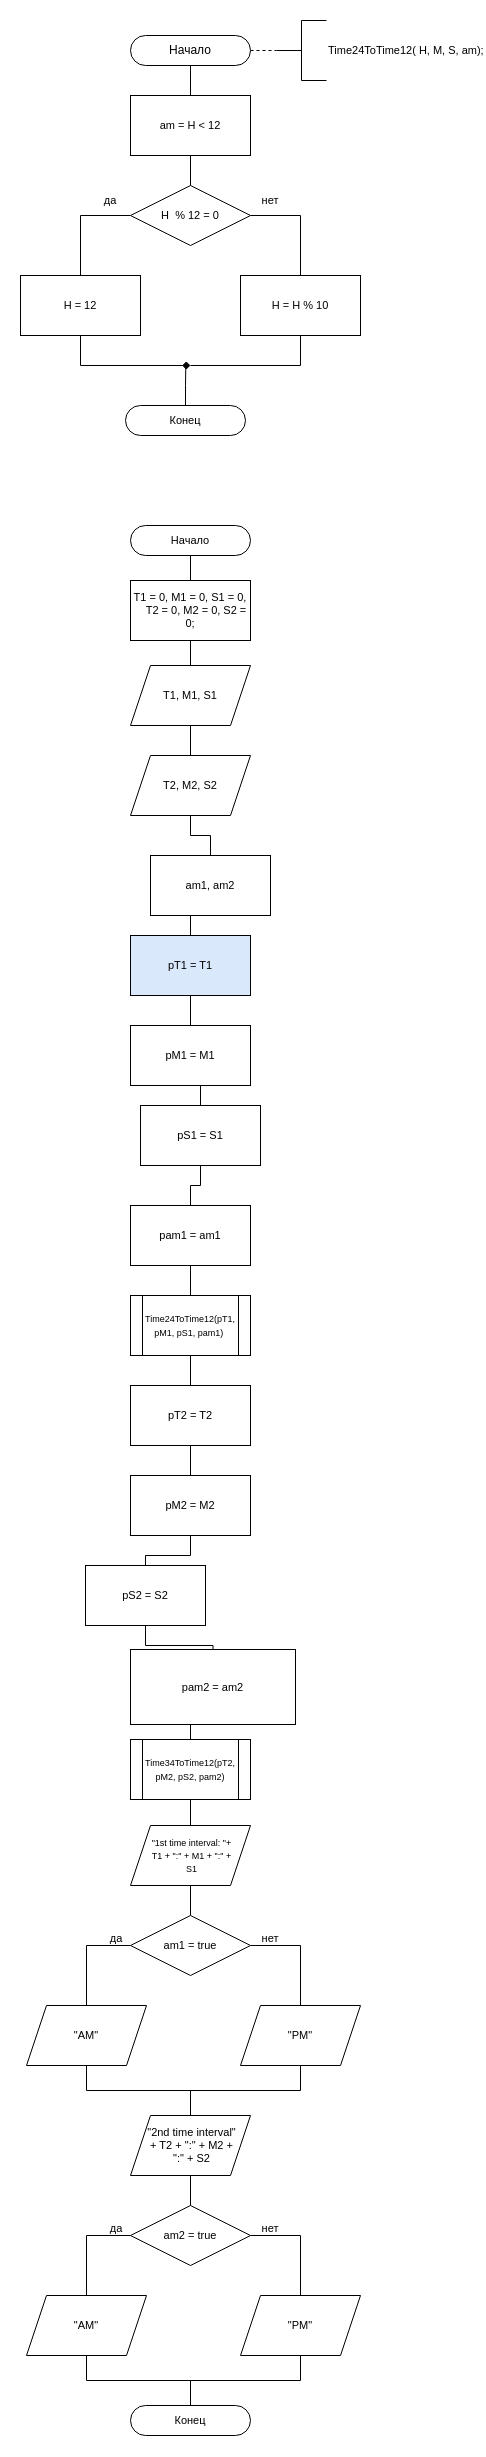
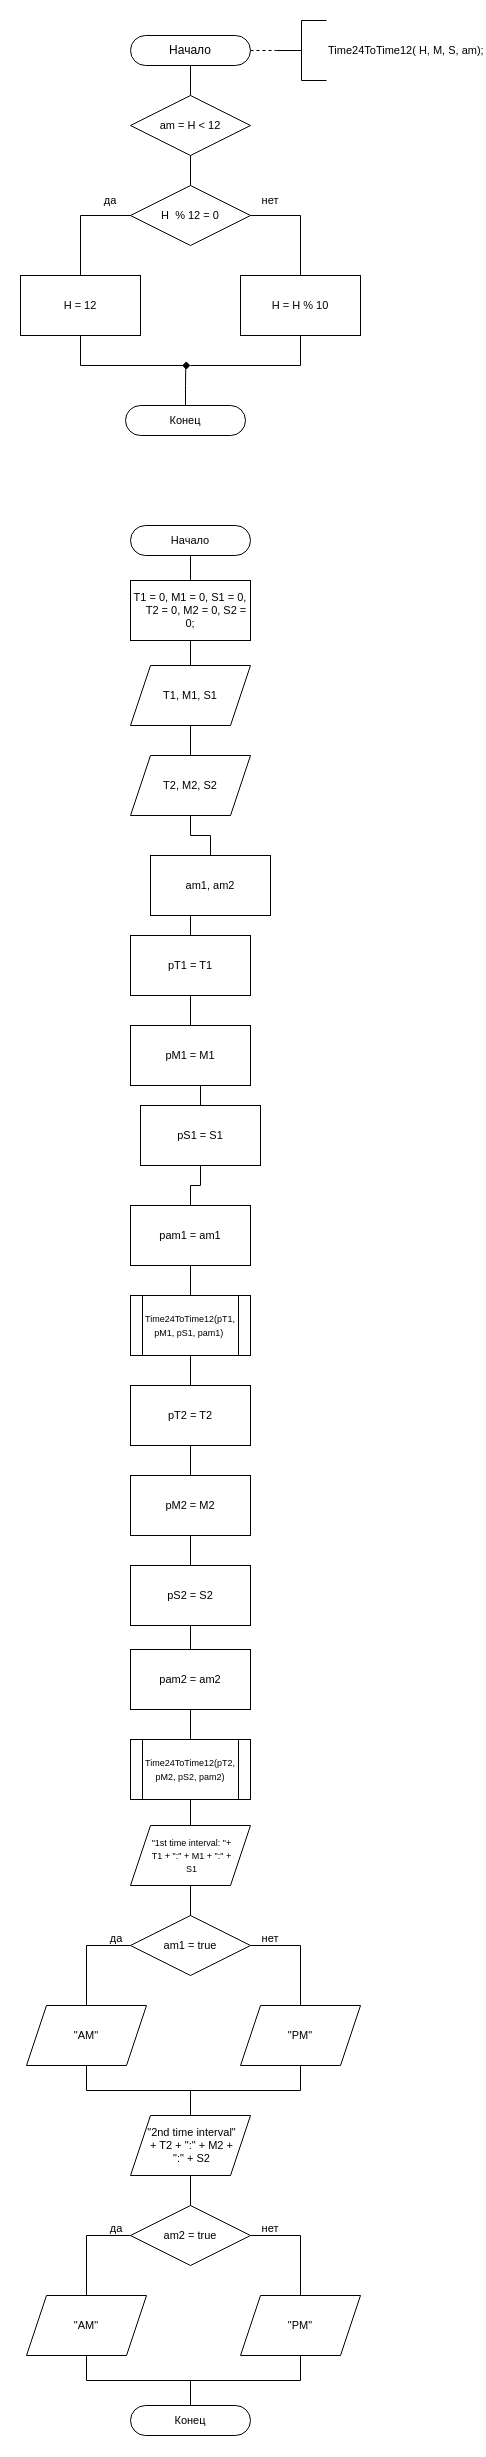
node "am = H < 12": shape rectangle -> diamond
node "pT1 = T1": fillcolor #dae8fc -> #ffffff
node "pS2 = S2": moved (146, 1596) -> (191, 1596)
node "pam2 = am2": size 165x75 -> 120x60
node "Time34ToTime12(pT2, pM2, pS2, pam2)": label "Time34ToTime12(pT2, pM2, pS2, pam2)" -> "Time24ToTime12(pT2, pM2, pS2, pam2)"
